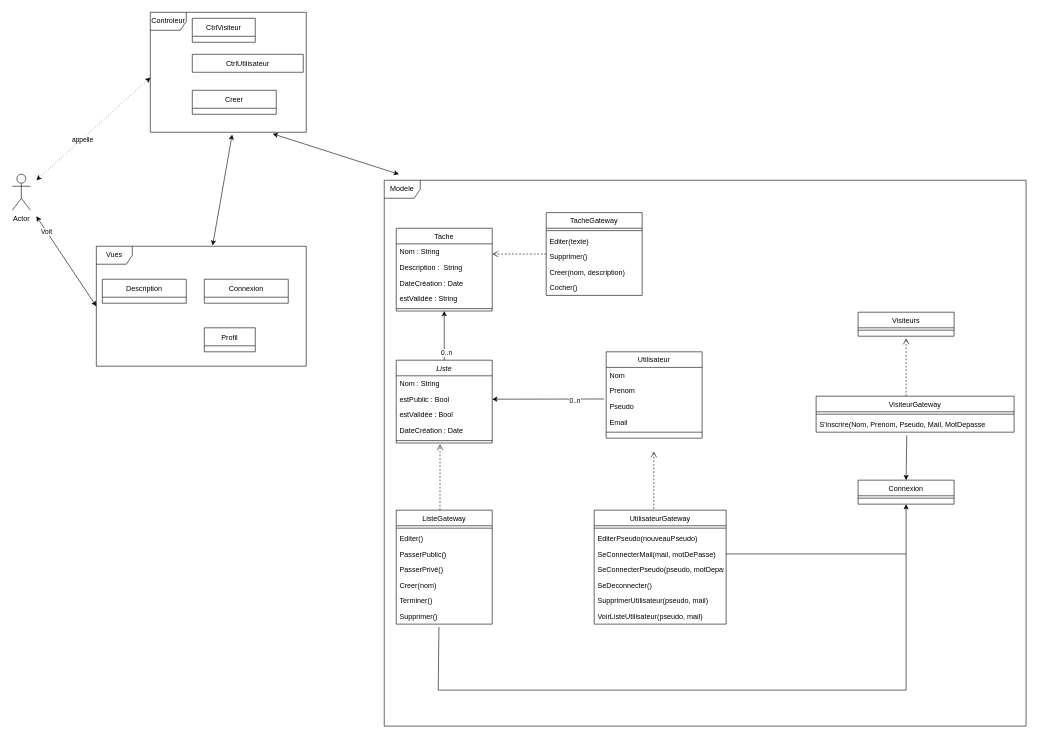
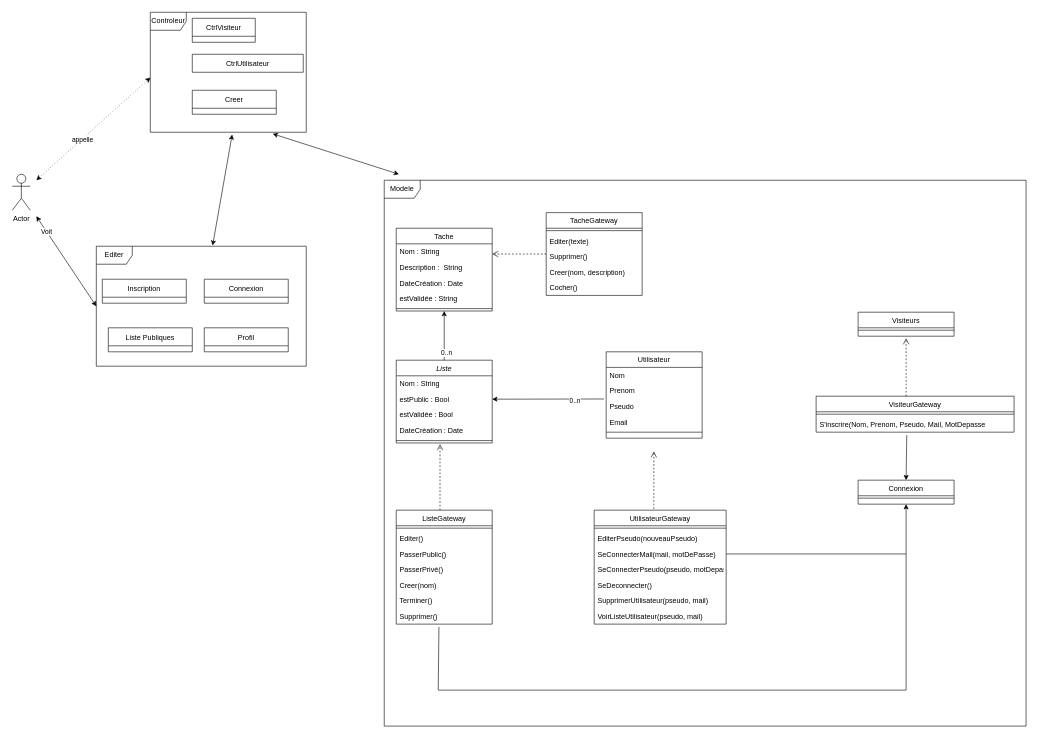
node "Vues": label "Vues" -> "Editer"
node "Description": label "Description" -> "Inscription"
node "Liste Publiques": added
node "Profil": size 51x24 -> 84x24
